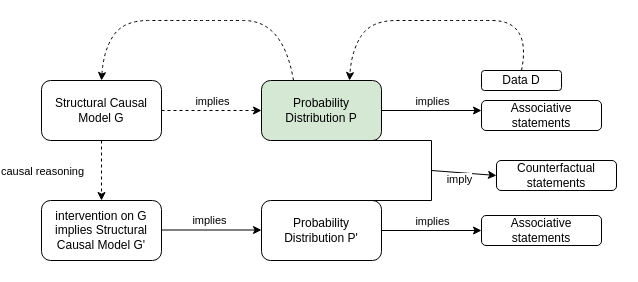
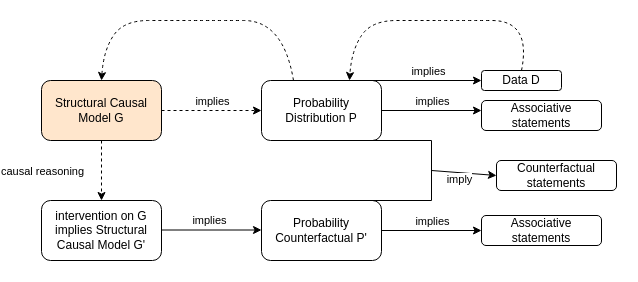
edge "Probability Distribution P" -> "Data D": added, label "implies"
node "Structural Causal Model G": fillcolor #ffffff -> #ffe6cc
node "Probability Distribution P": fillcolor #d5e8d4 -> #ffffff
node "Probability Distribution P'": label "Probability Distribution P'" -> "Probability Counterfactual P'"
